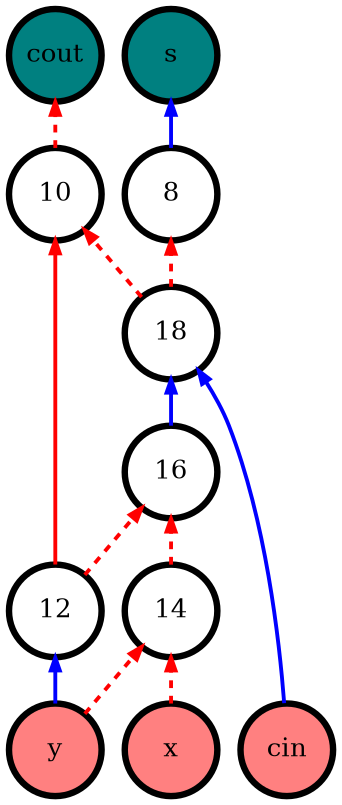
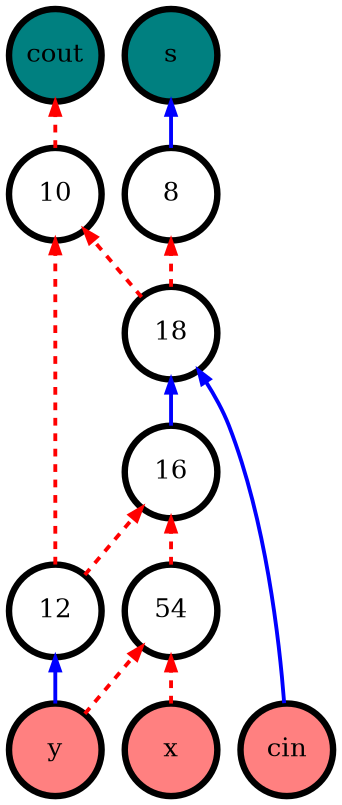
edge "12" -> "10": style solid -> dashed
node "14": label "14" -> "54"
